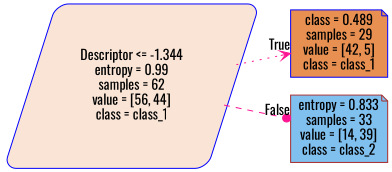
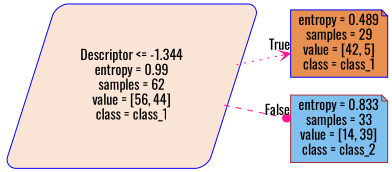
node "class = 0.489 samples = 29 value = [42, 5] class = class_1": label "class = 0.489 samples = 29 value = [42, 5] class = class_1" -> "entropy = 0.489 samples = 29 value = [42, 5] class = class_1"
